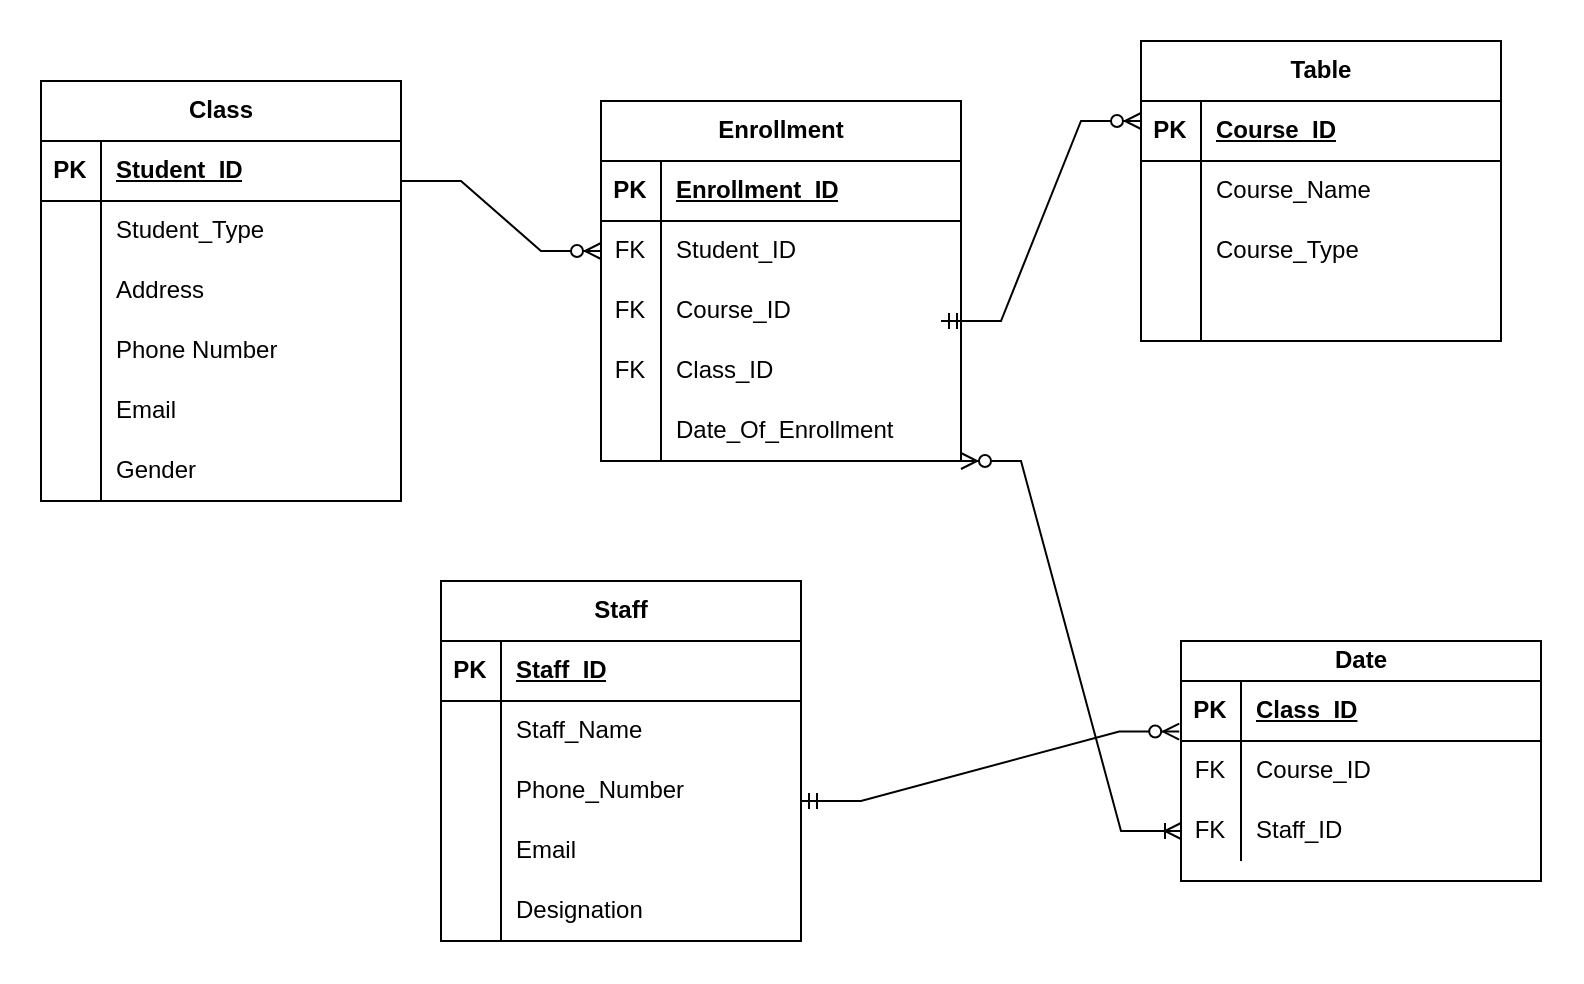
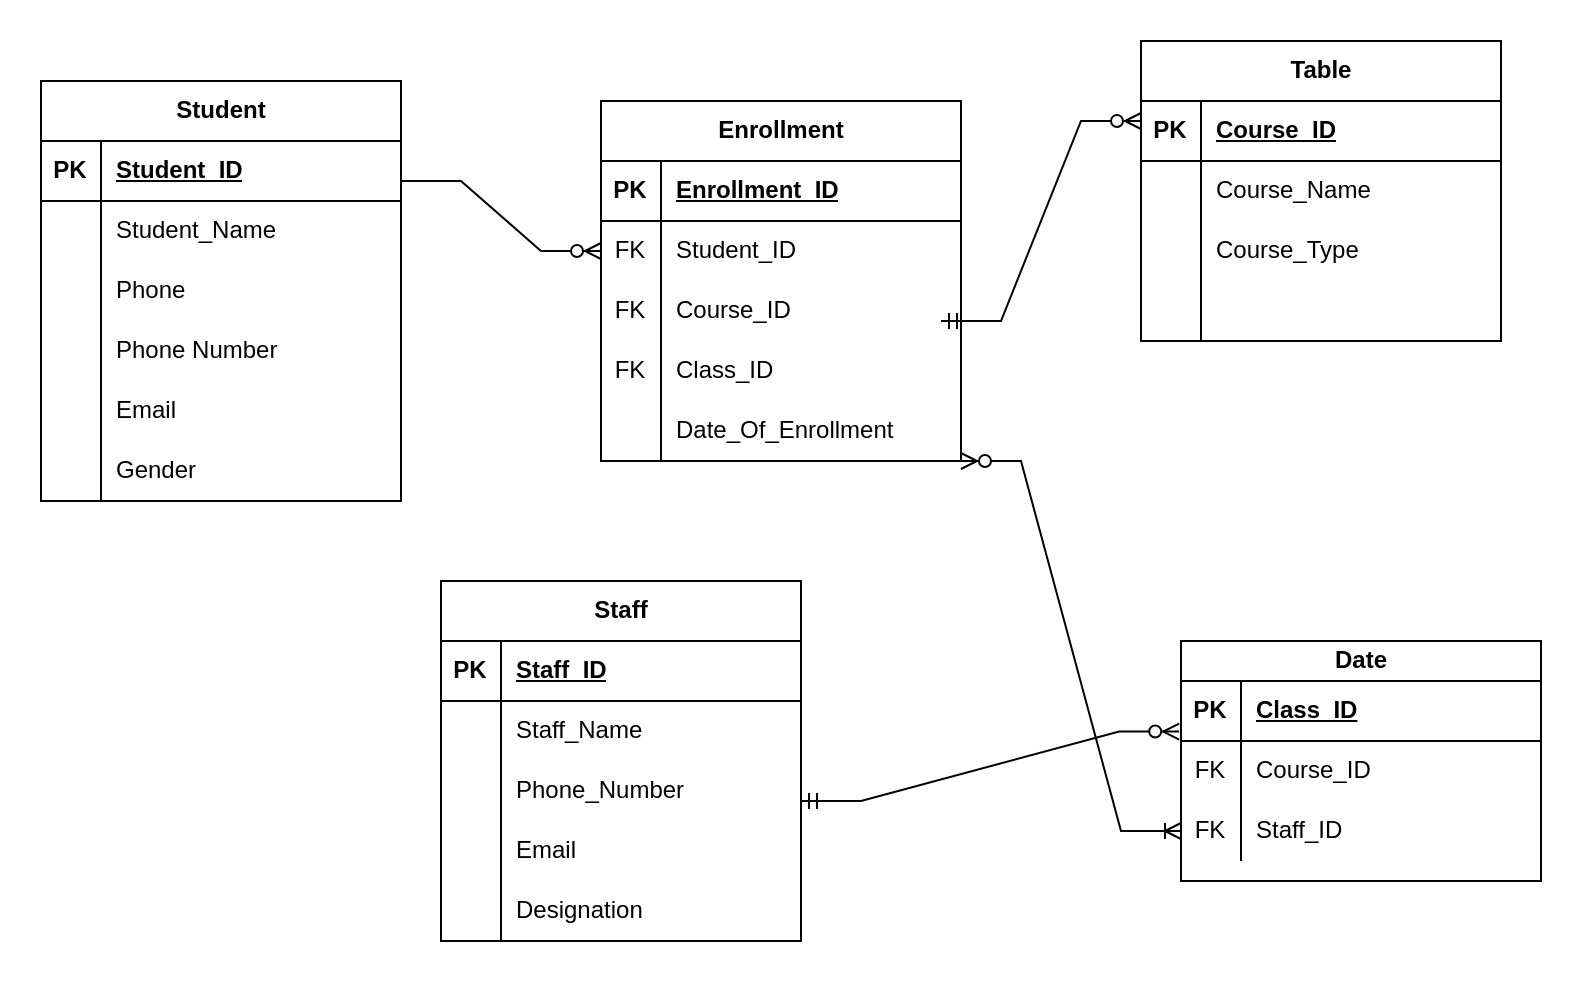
node "Class": label "Class" -> "Student"
node "Student_Type": label "Student_Type" -> "Student_Name"
node "Address": label "Address" -> "Phone"
